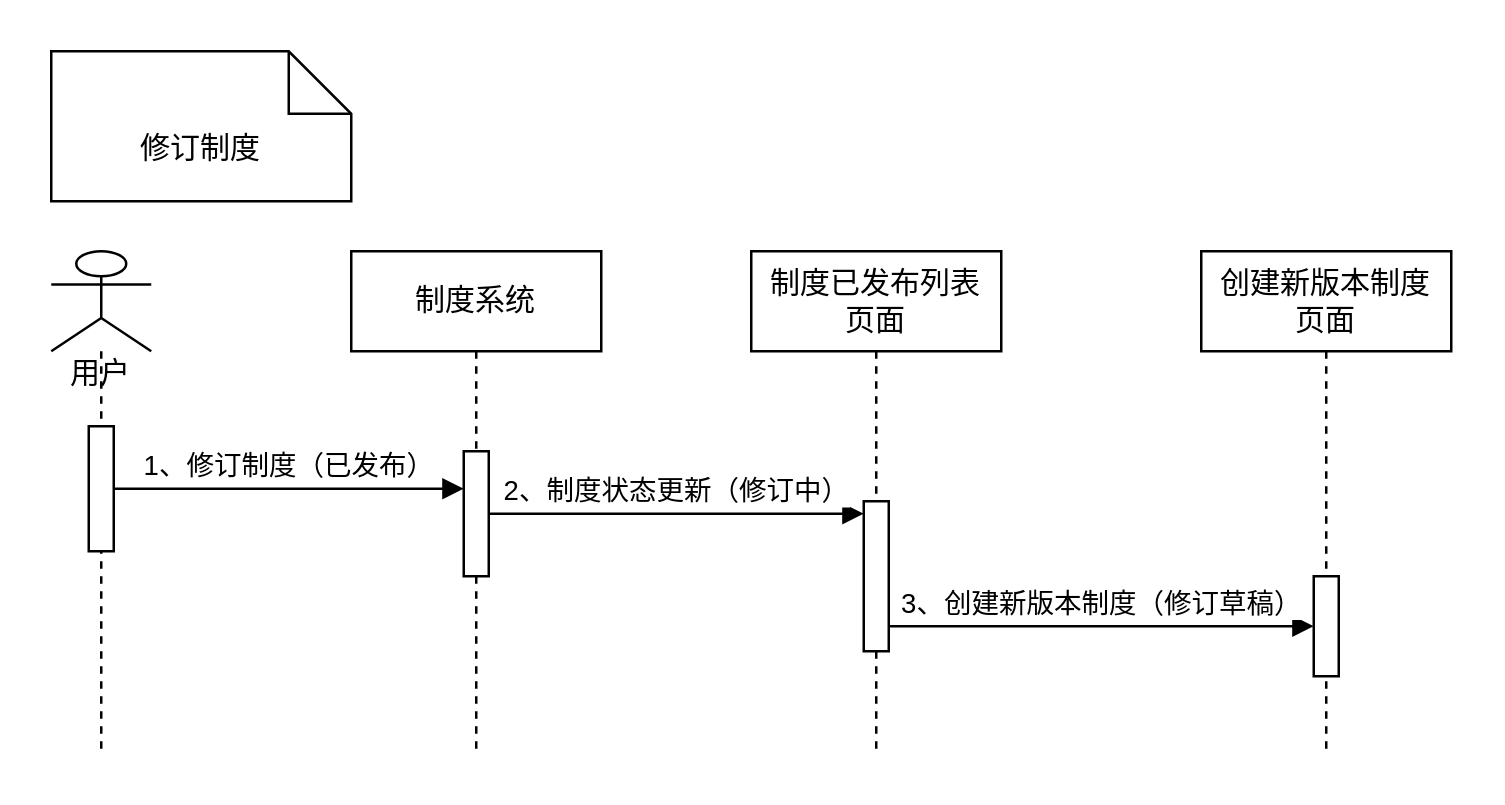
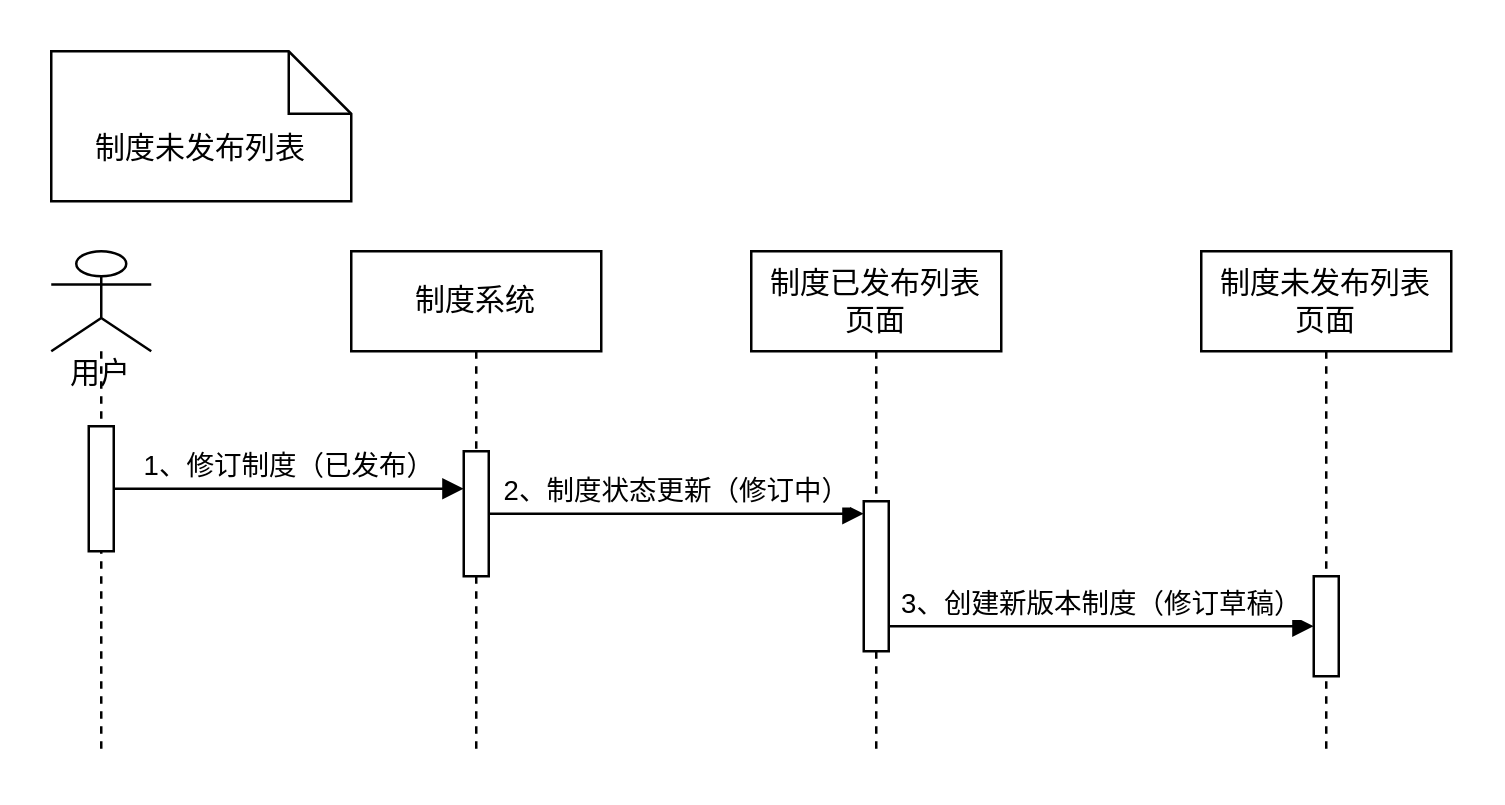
node "修订制度": label "修订制度" -> "制度未发布列表"
node "创建新版本制度 页面": label "创建新版本制度 页面" -> "制度未发布列表 页面"
